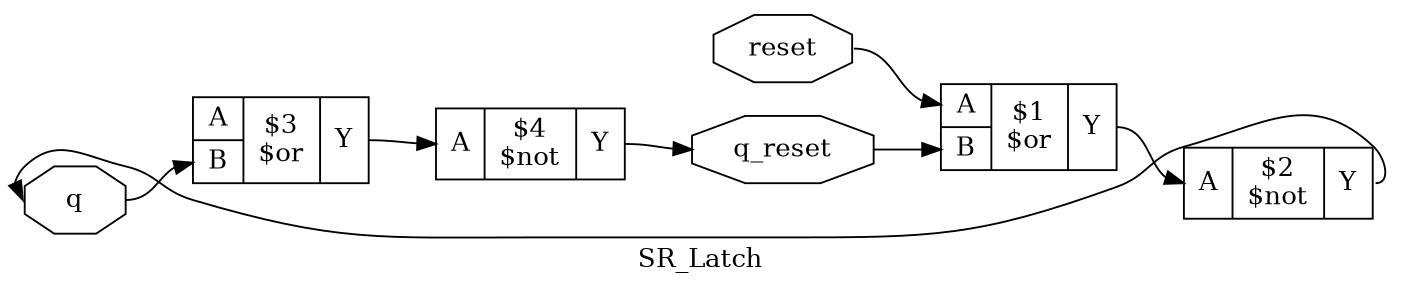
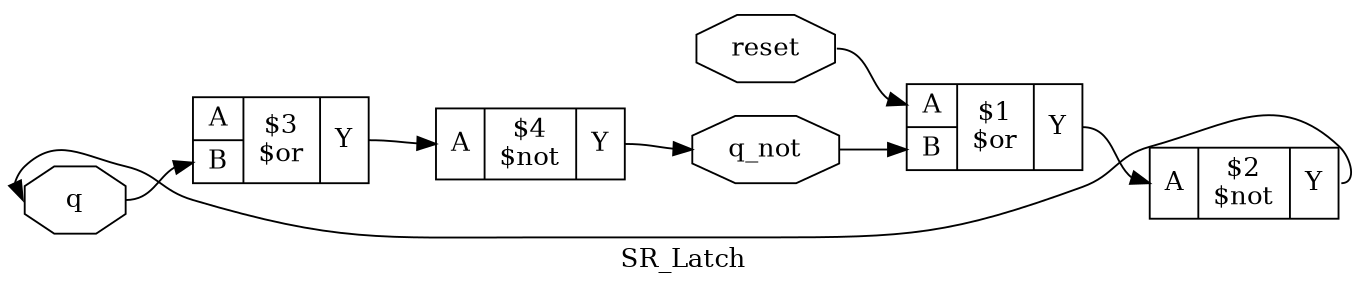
node "q_reset": label "q_reset" -> "q_not"
